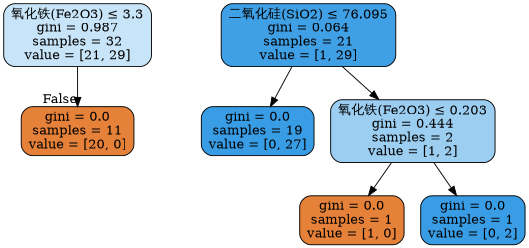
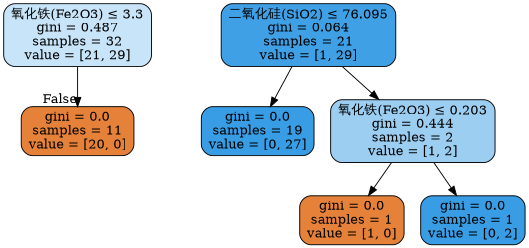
node "氧化铁(Fe2O3) ≤ 3.3": text "gini = 0.987" -> "gini = 0.487"
